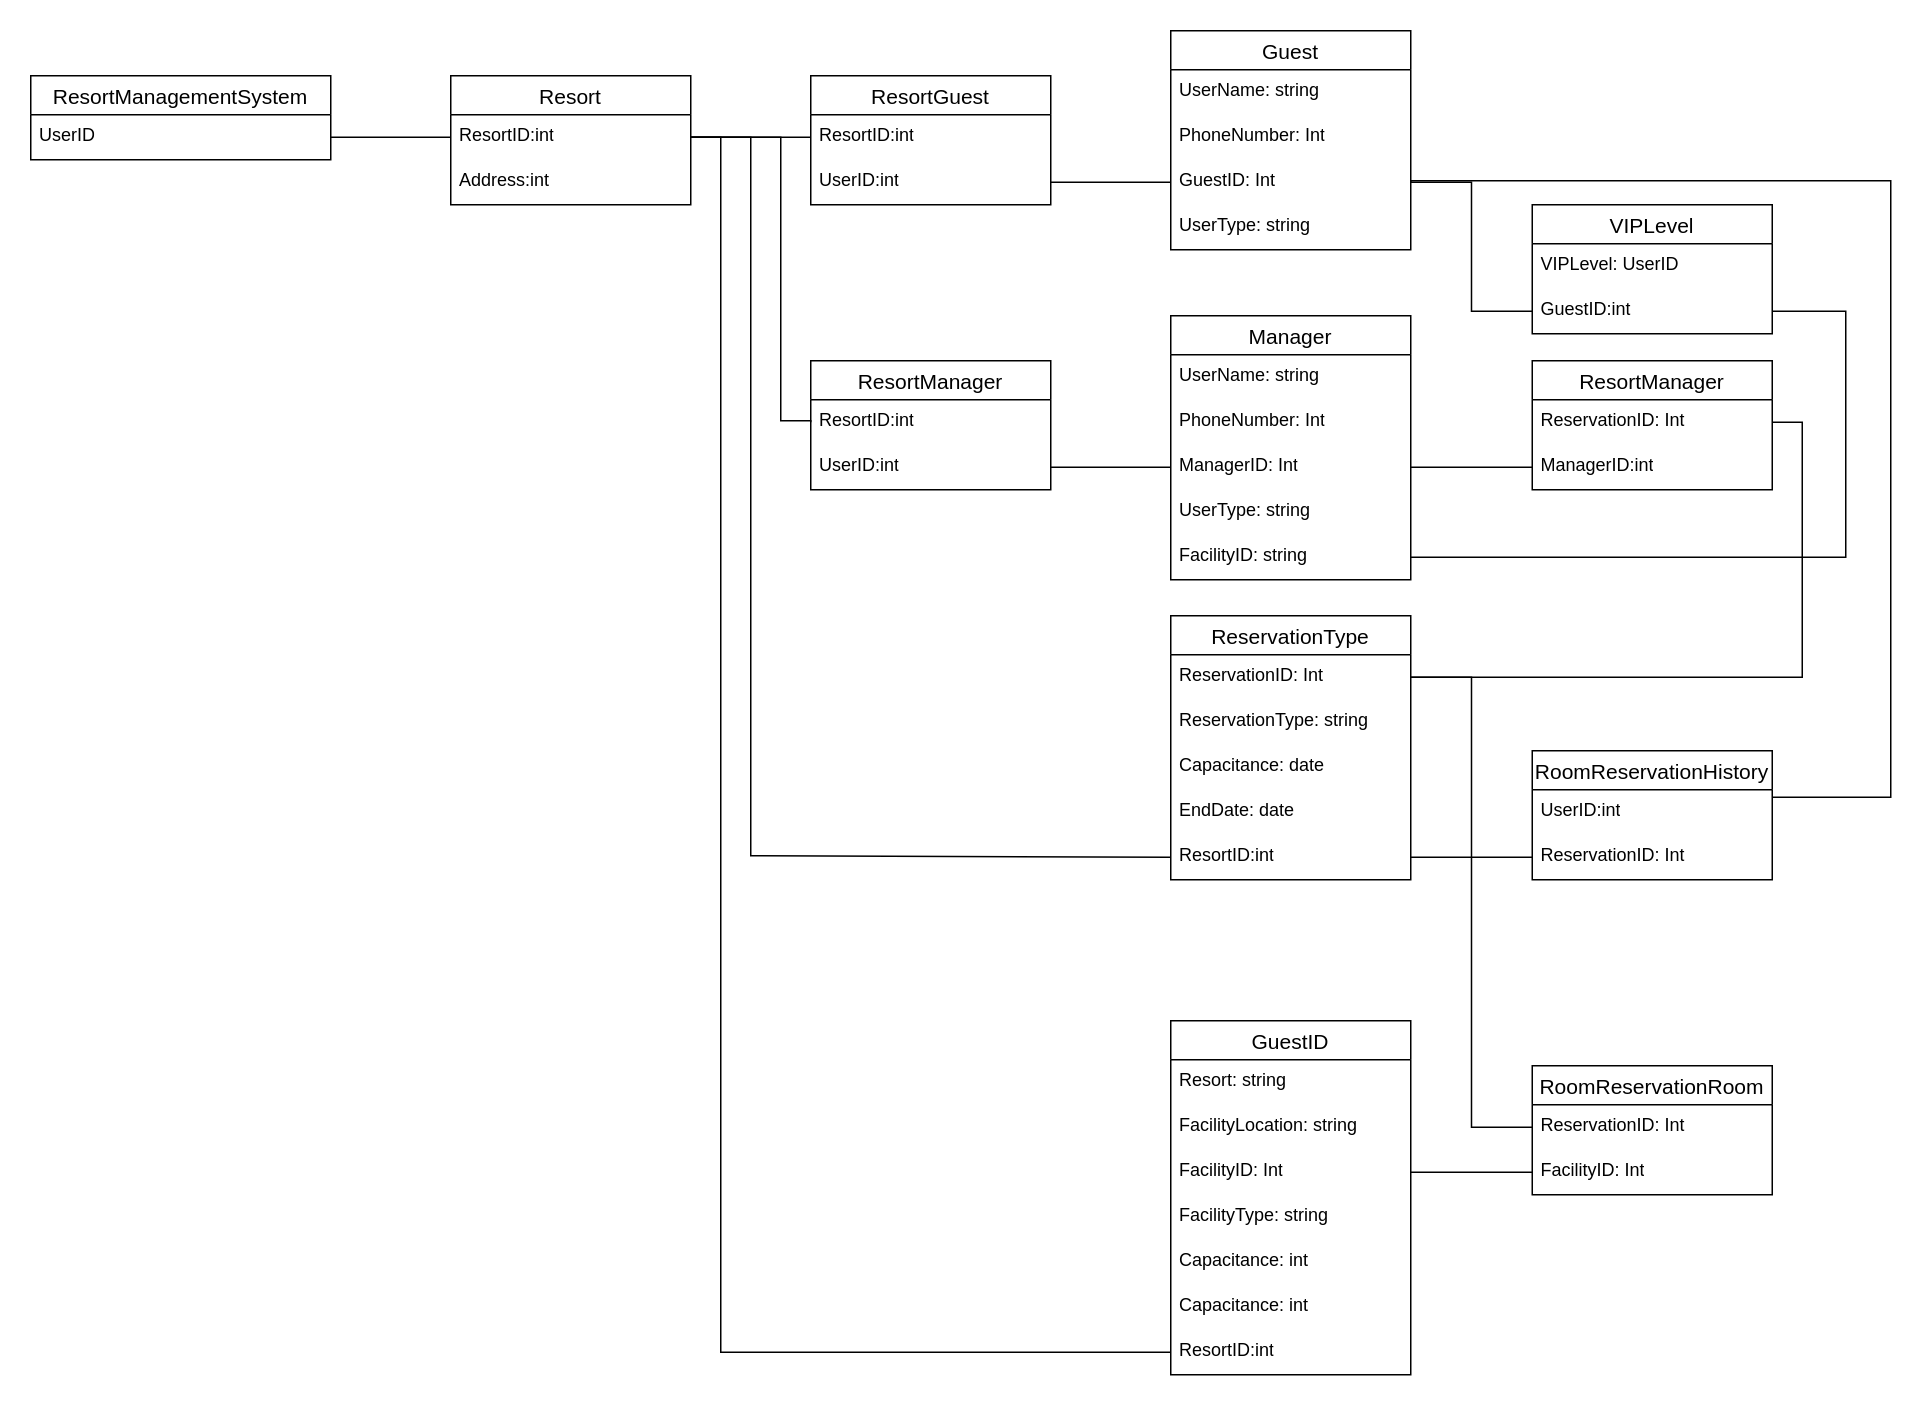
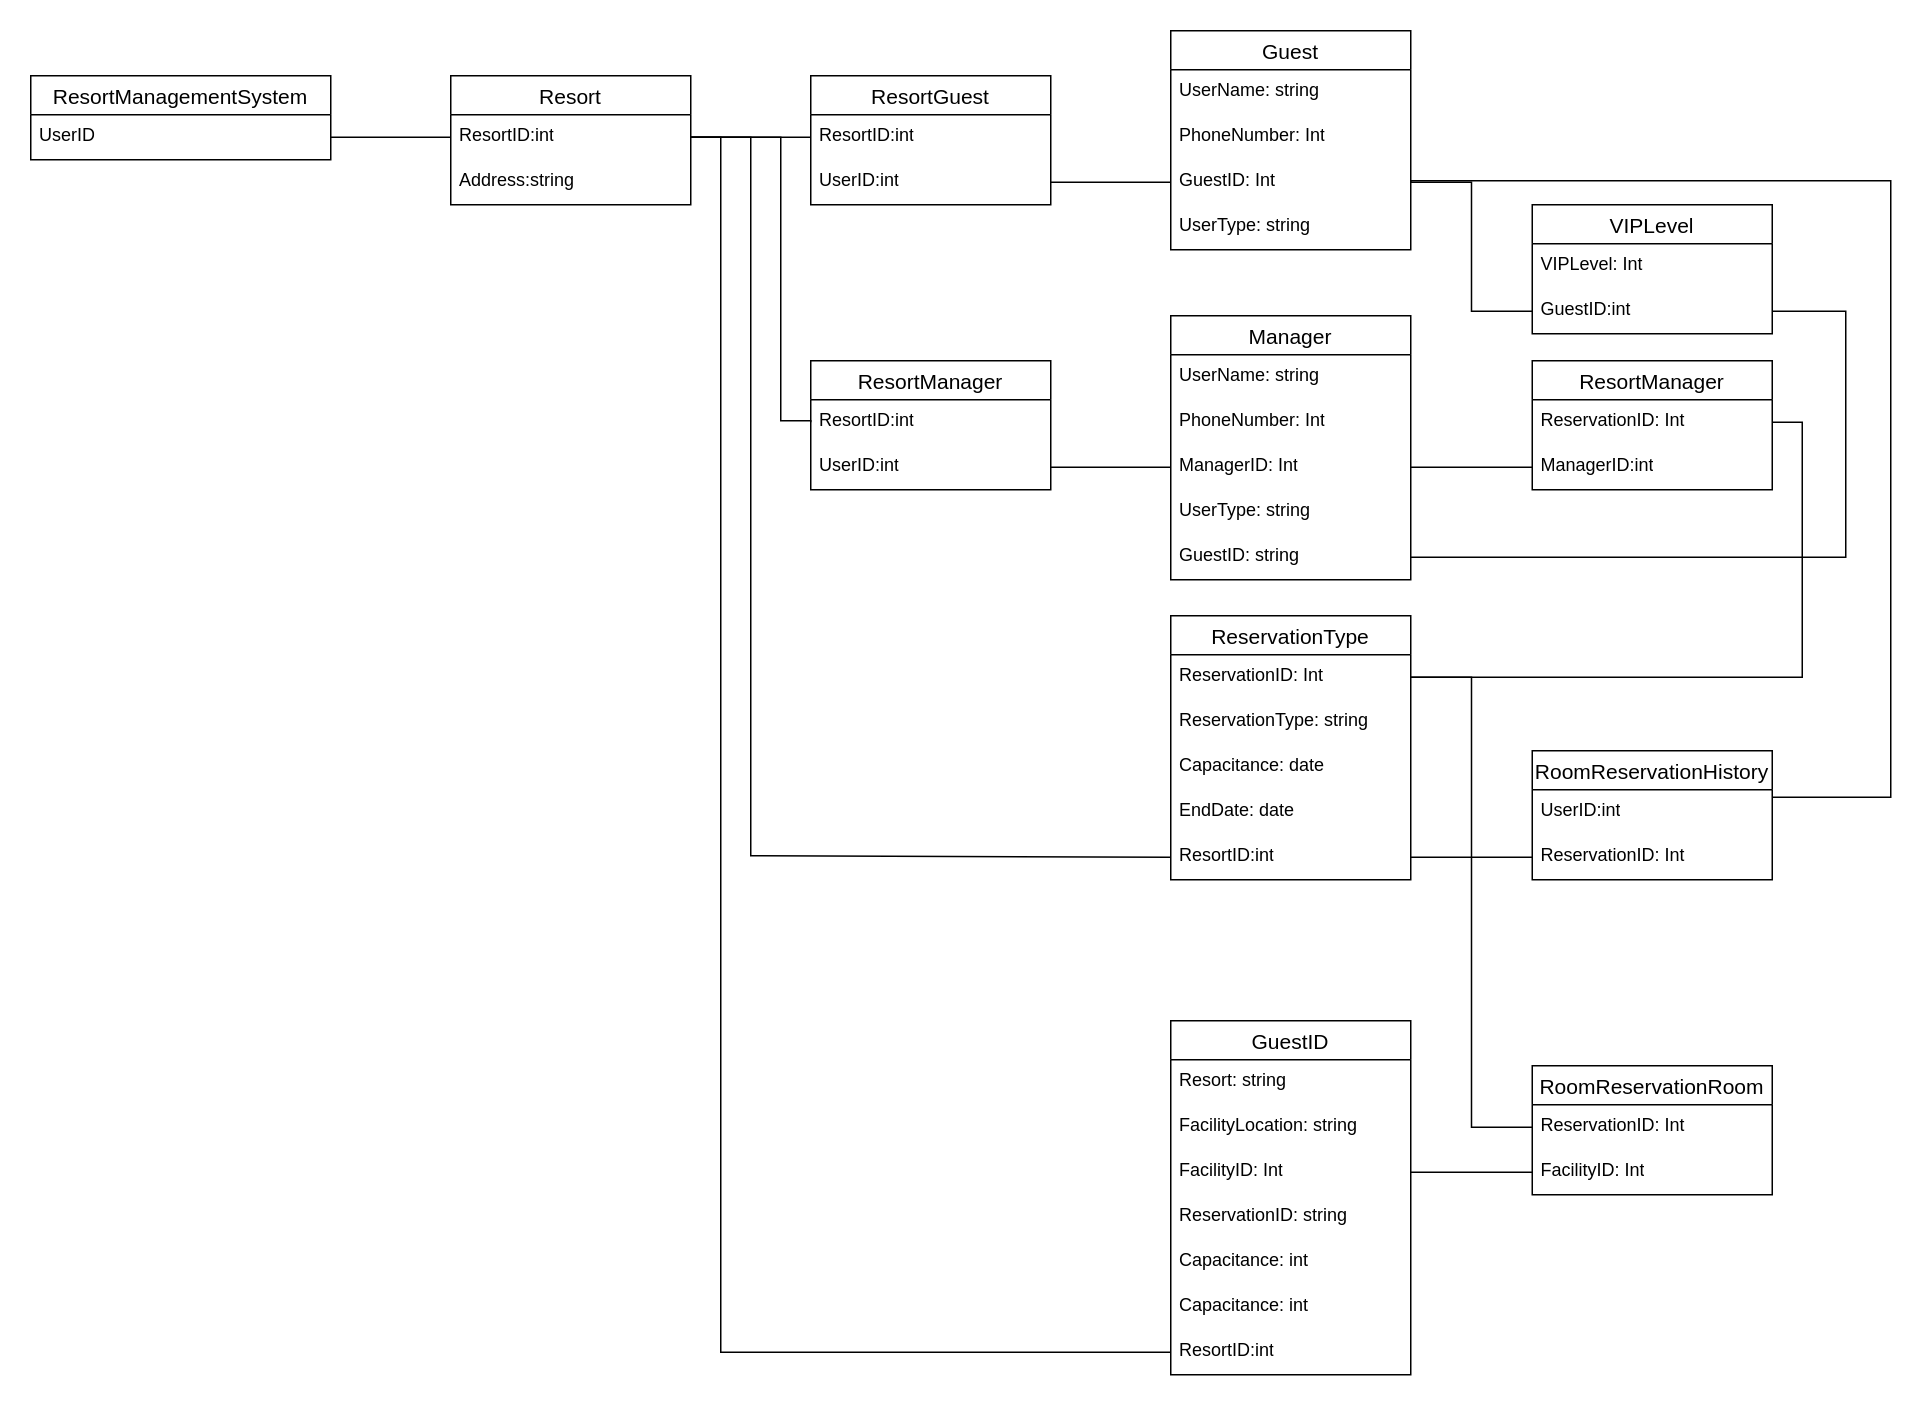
node "Address:int": label "Address:int" -> "Address:string"
node "VIPLevel: UserID": label "VIPLevel: UserID" -> "VIPLevel: Int"
node "FacilityID: string": label "FacilityID: string" -> "GuestID: string"
node "FacilityType: string": label "FacilityType: string" -> "ReservationID: string"
